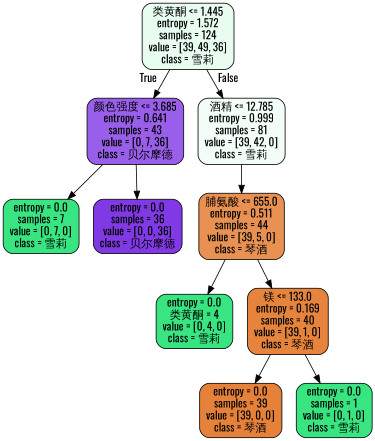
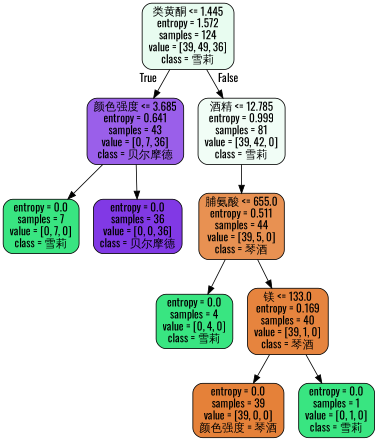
node "entropy = 0.0 类黄酮 = 4 value = [0, 4, 0] class = 雪莉": label "entropy = 0.0 类黄酮 = 4 value = [0, 4, 0] class = 雪莉" -> "entropy = 0.0 samples = 4 value = [0, 4, 0] class = 雪莉"
node "entropy = 0.0 samples = 39 value = [39, 0, 0] class = 琴酒": label "entropy = 0.0 samples = 39 value = [39, 0, 0] class = 琴酒" -> "entropy = 0.0 samples = 39 value = [39, 0, 0] 颜色强度 = 琴酒"
